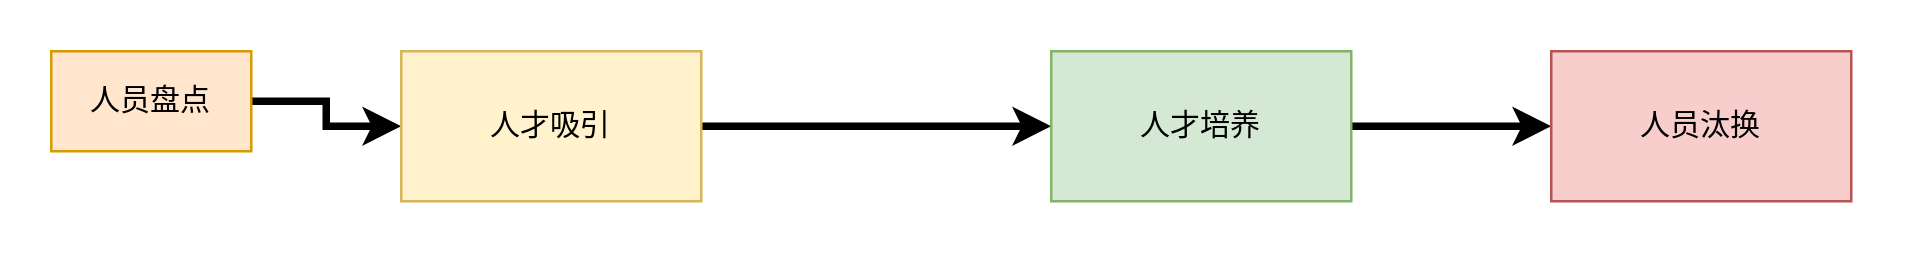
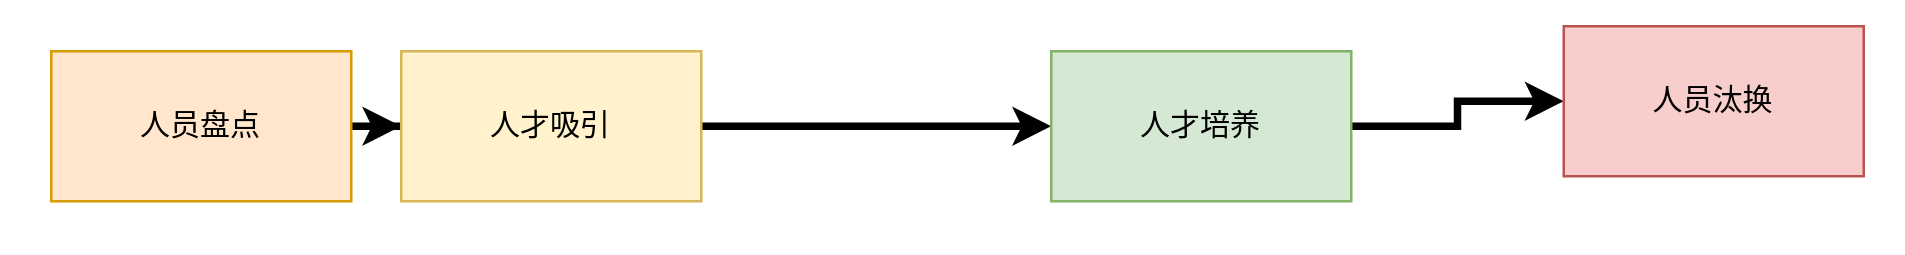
node "人员盘点": size 200x100 -> 300x150
node "人员汰换": moved (1701, 126) -> (1714, 101)
